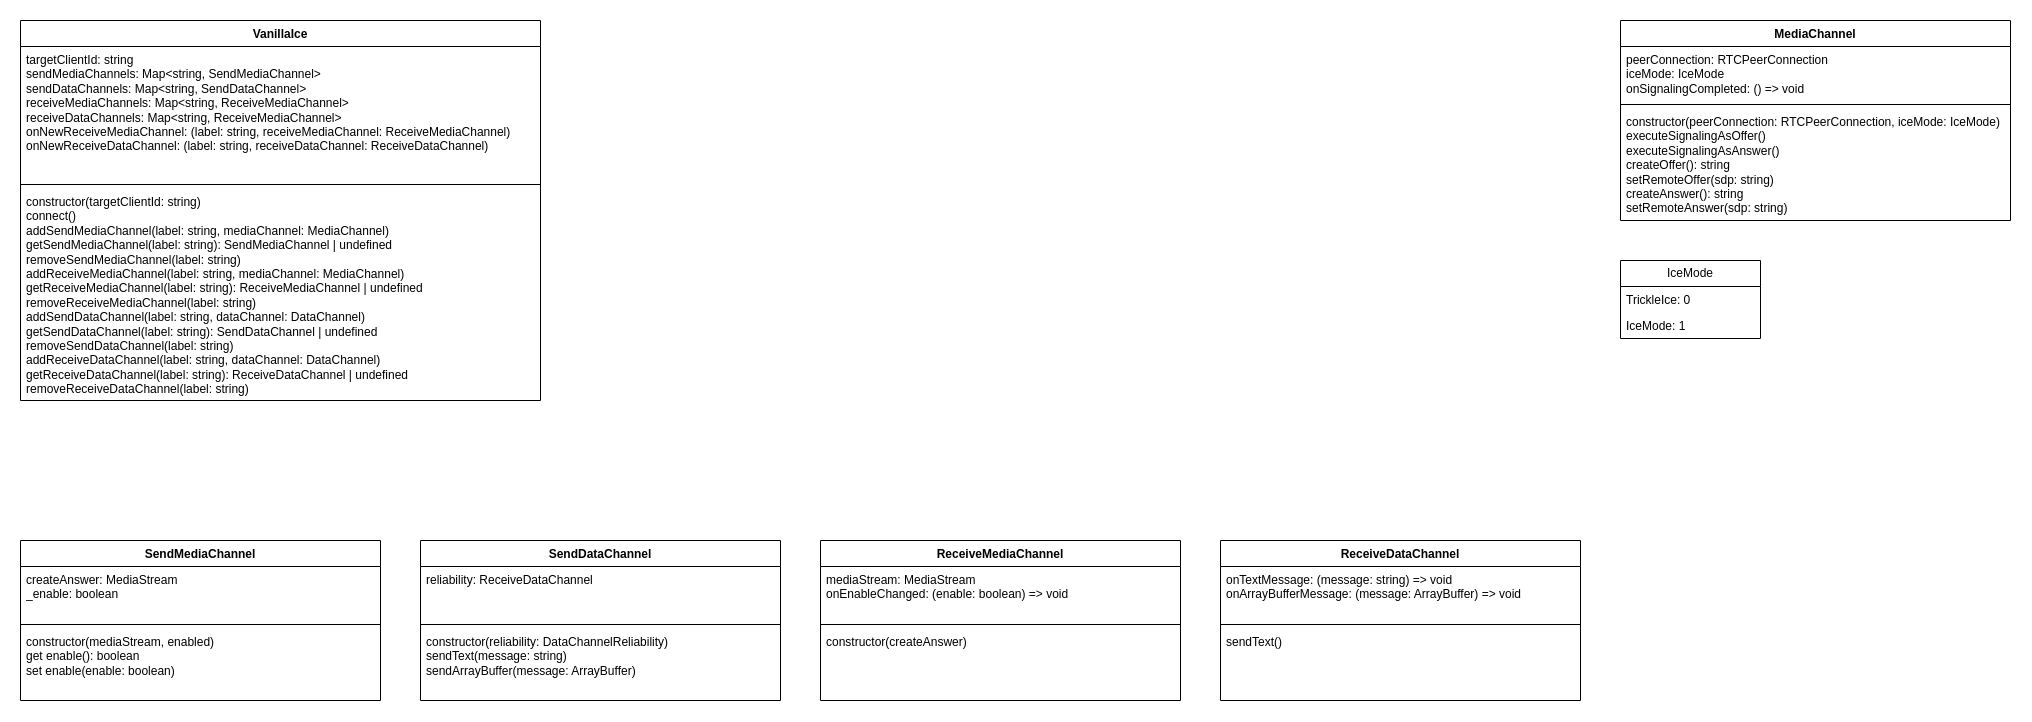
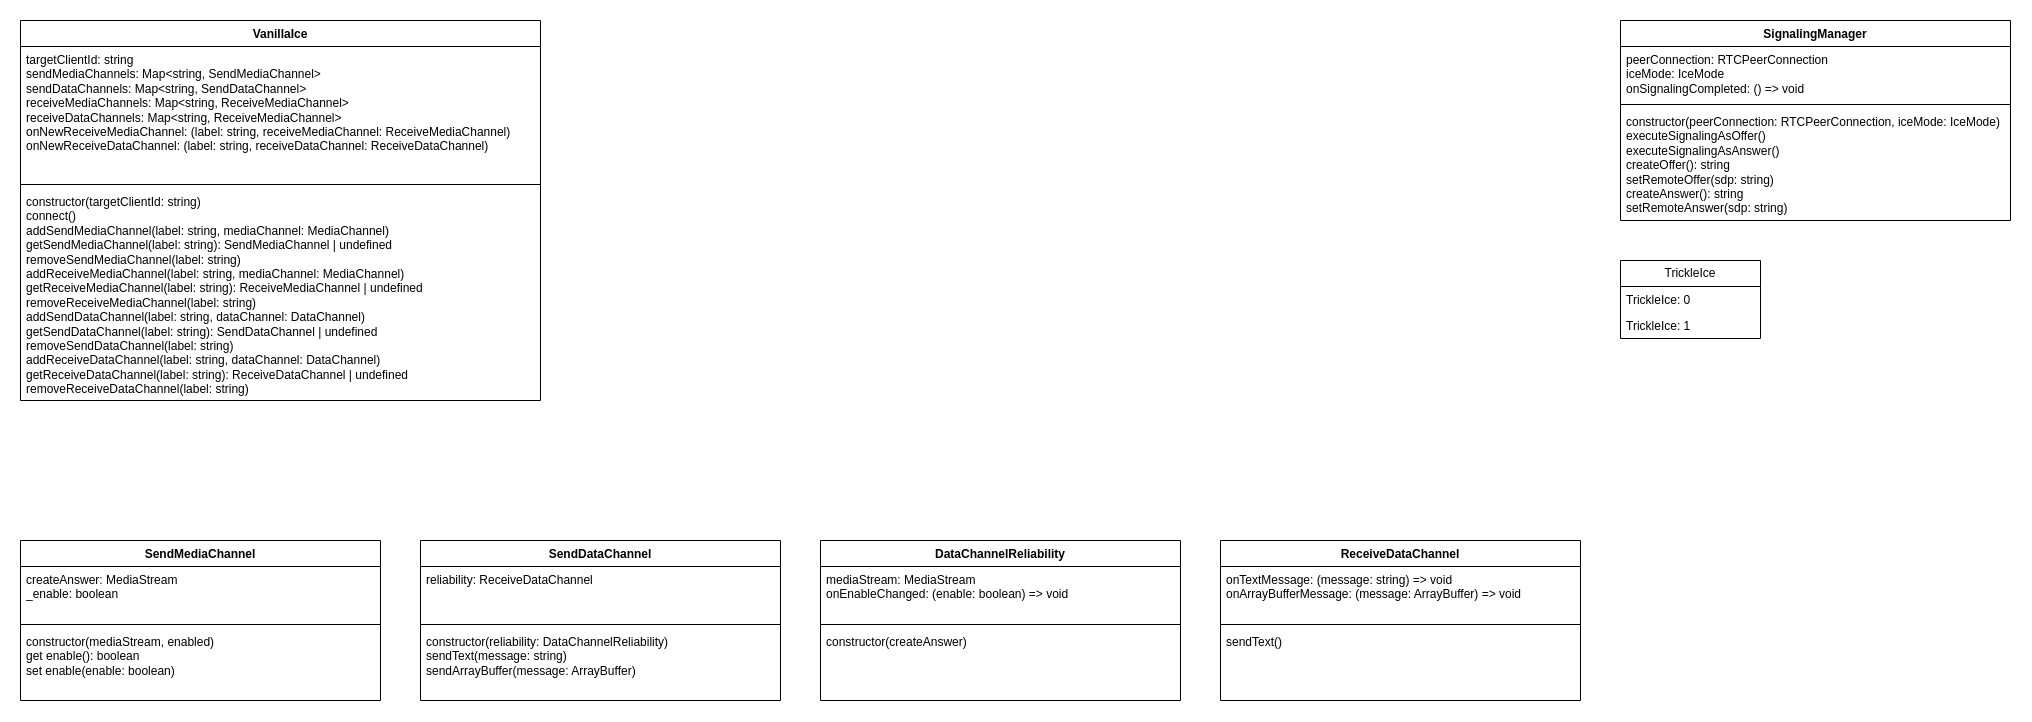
node "MediaChannel": label "MediaChannel" -> "SignalingManager"
node "IceMode": label "IceMode" -> "TrickleIce"
node "IceMode: 1": label "IceMode: 1" -> "TrickleIce: 1"
node "ReceiveMediaChannel": label "ReceiveMediaChannel" -> "DataChannelReliability"
